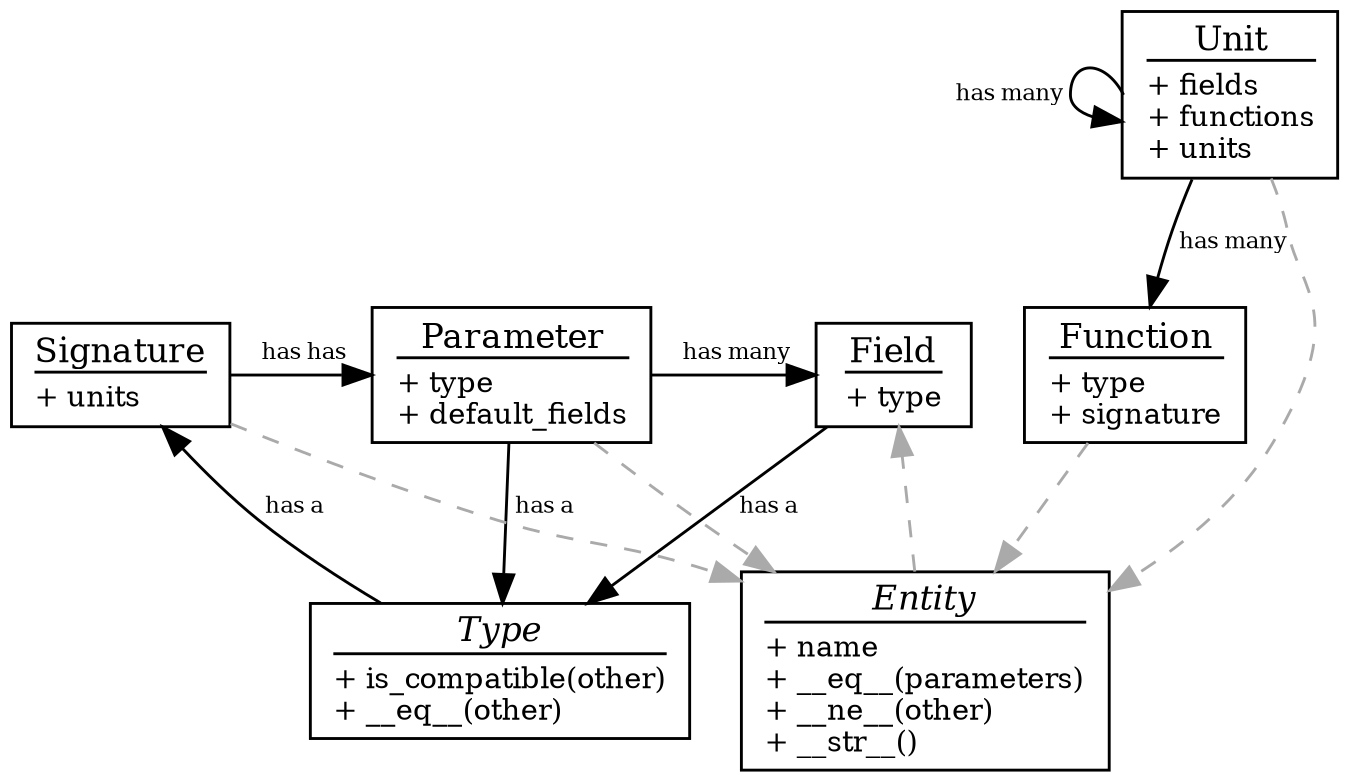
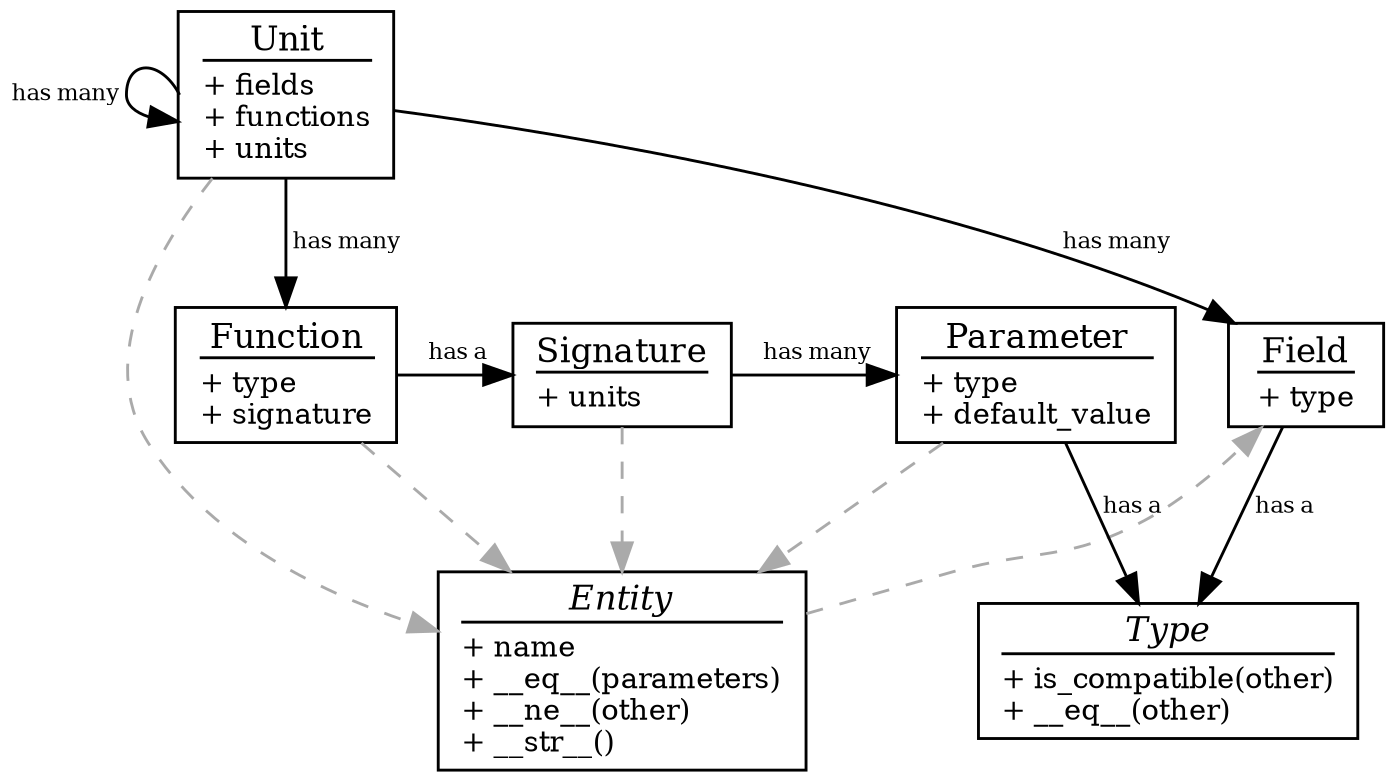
edge "Signature" -> "Parameter": label " has has" -> " has many"
edge "Parameter" -> "Field": now "Unit" -> "Field"
node "Parameter": text "+ default_fields" -> "+ default_value"
edge "Type" -> "Signature": now "Function" -> "Signature"
